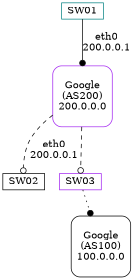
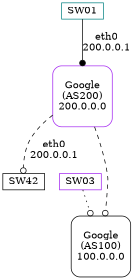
edge "Google (AS200) 200.0.0.0" -> "SW03": now "Google (AS200) 200.0.0.0" -> "Google (AS100) 100.0.0.0"
node "SW02": label "SW02" -> "SW42"
edge "SW03" -> "Google (AS100) 100.0.0.0": arrowhead dot -> odot
